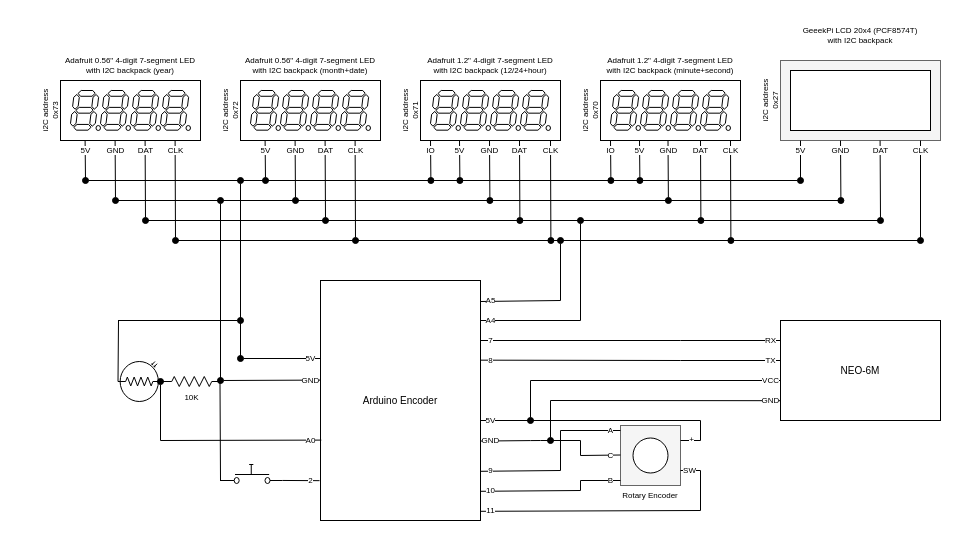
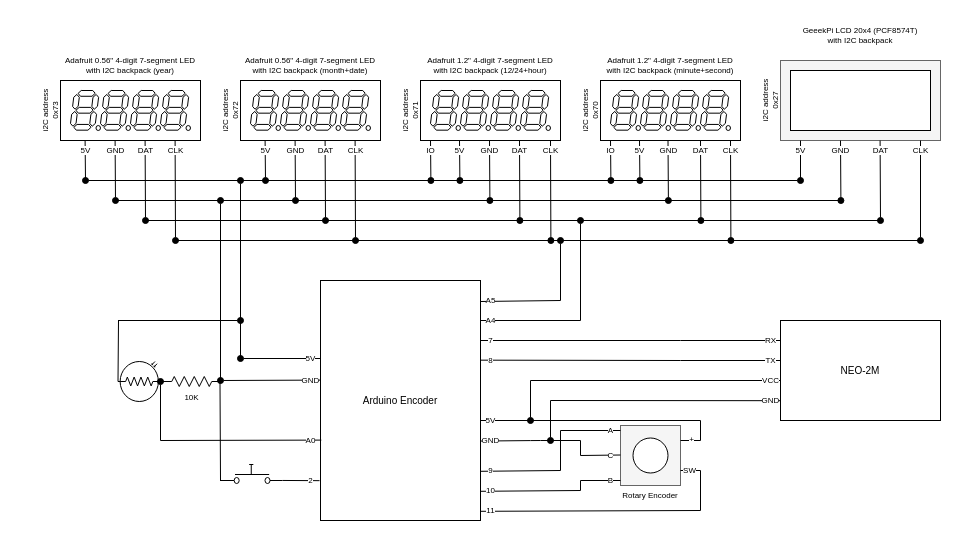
node "NEO-6M": label "NEO-6M" -> "NEO-2M"
